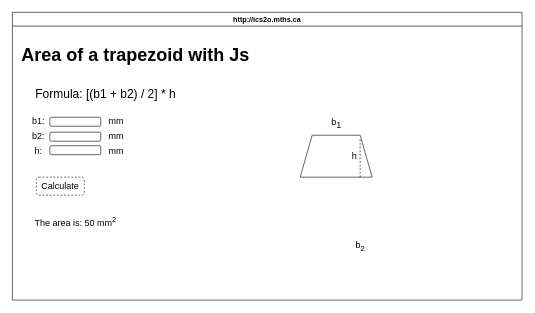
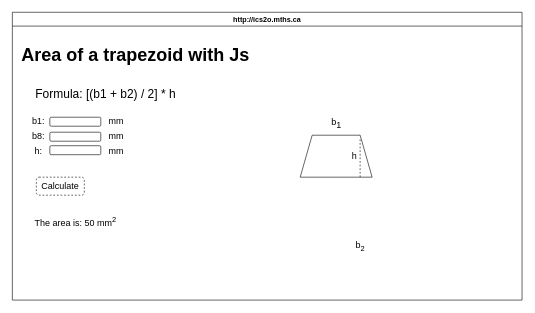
node "b2:": label "b2:" -> "b8:"
